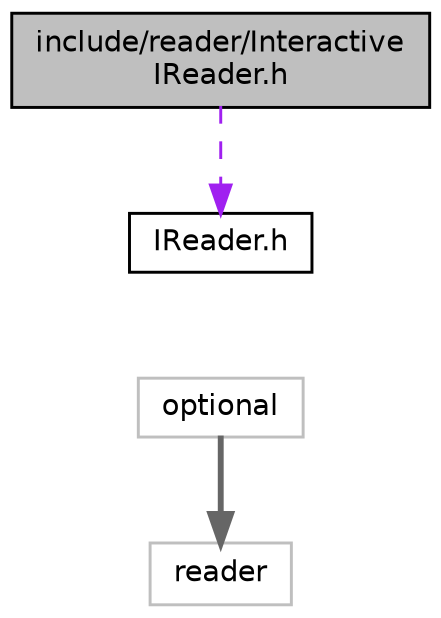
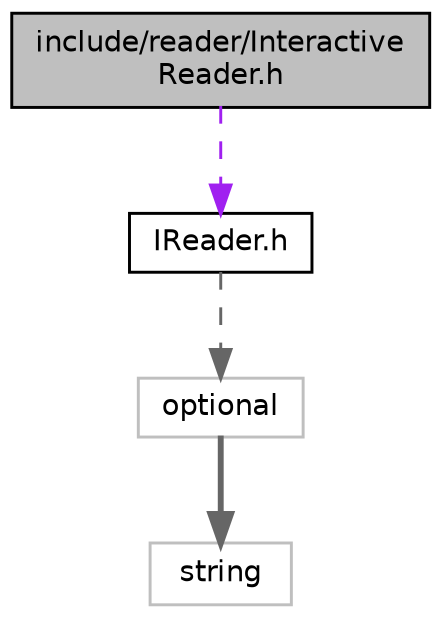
node "include/reader/Interactive IReader.h": label "include/reader/Interactive IReader.h" -> "include/reader/Interactive Reader.h"
edge "IReader.h" -> "optional": added
node "reader": label "reader" -> "string"
